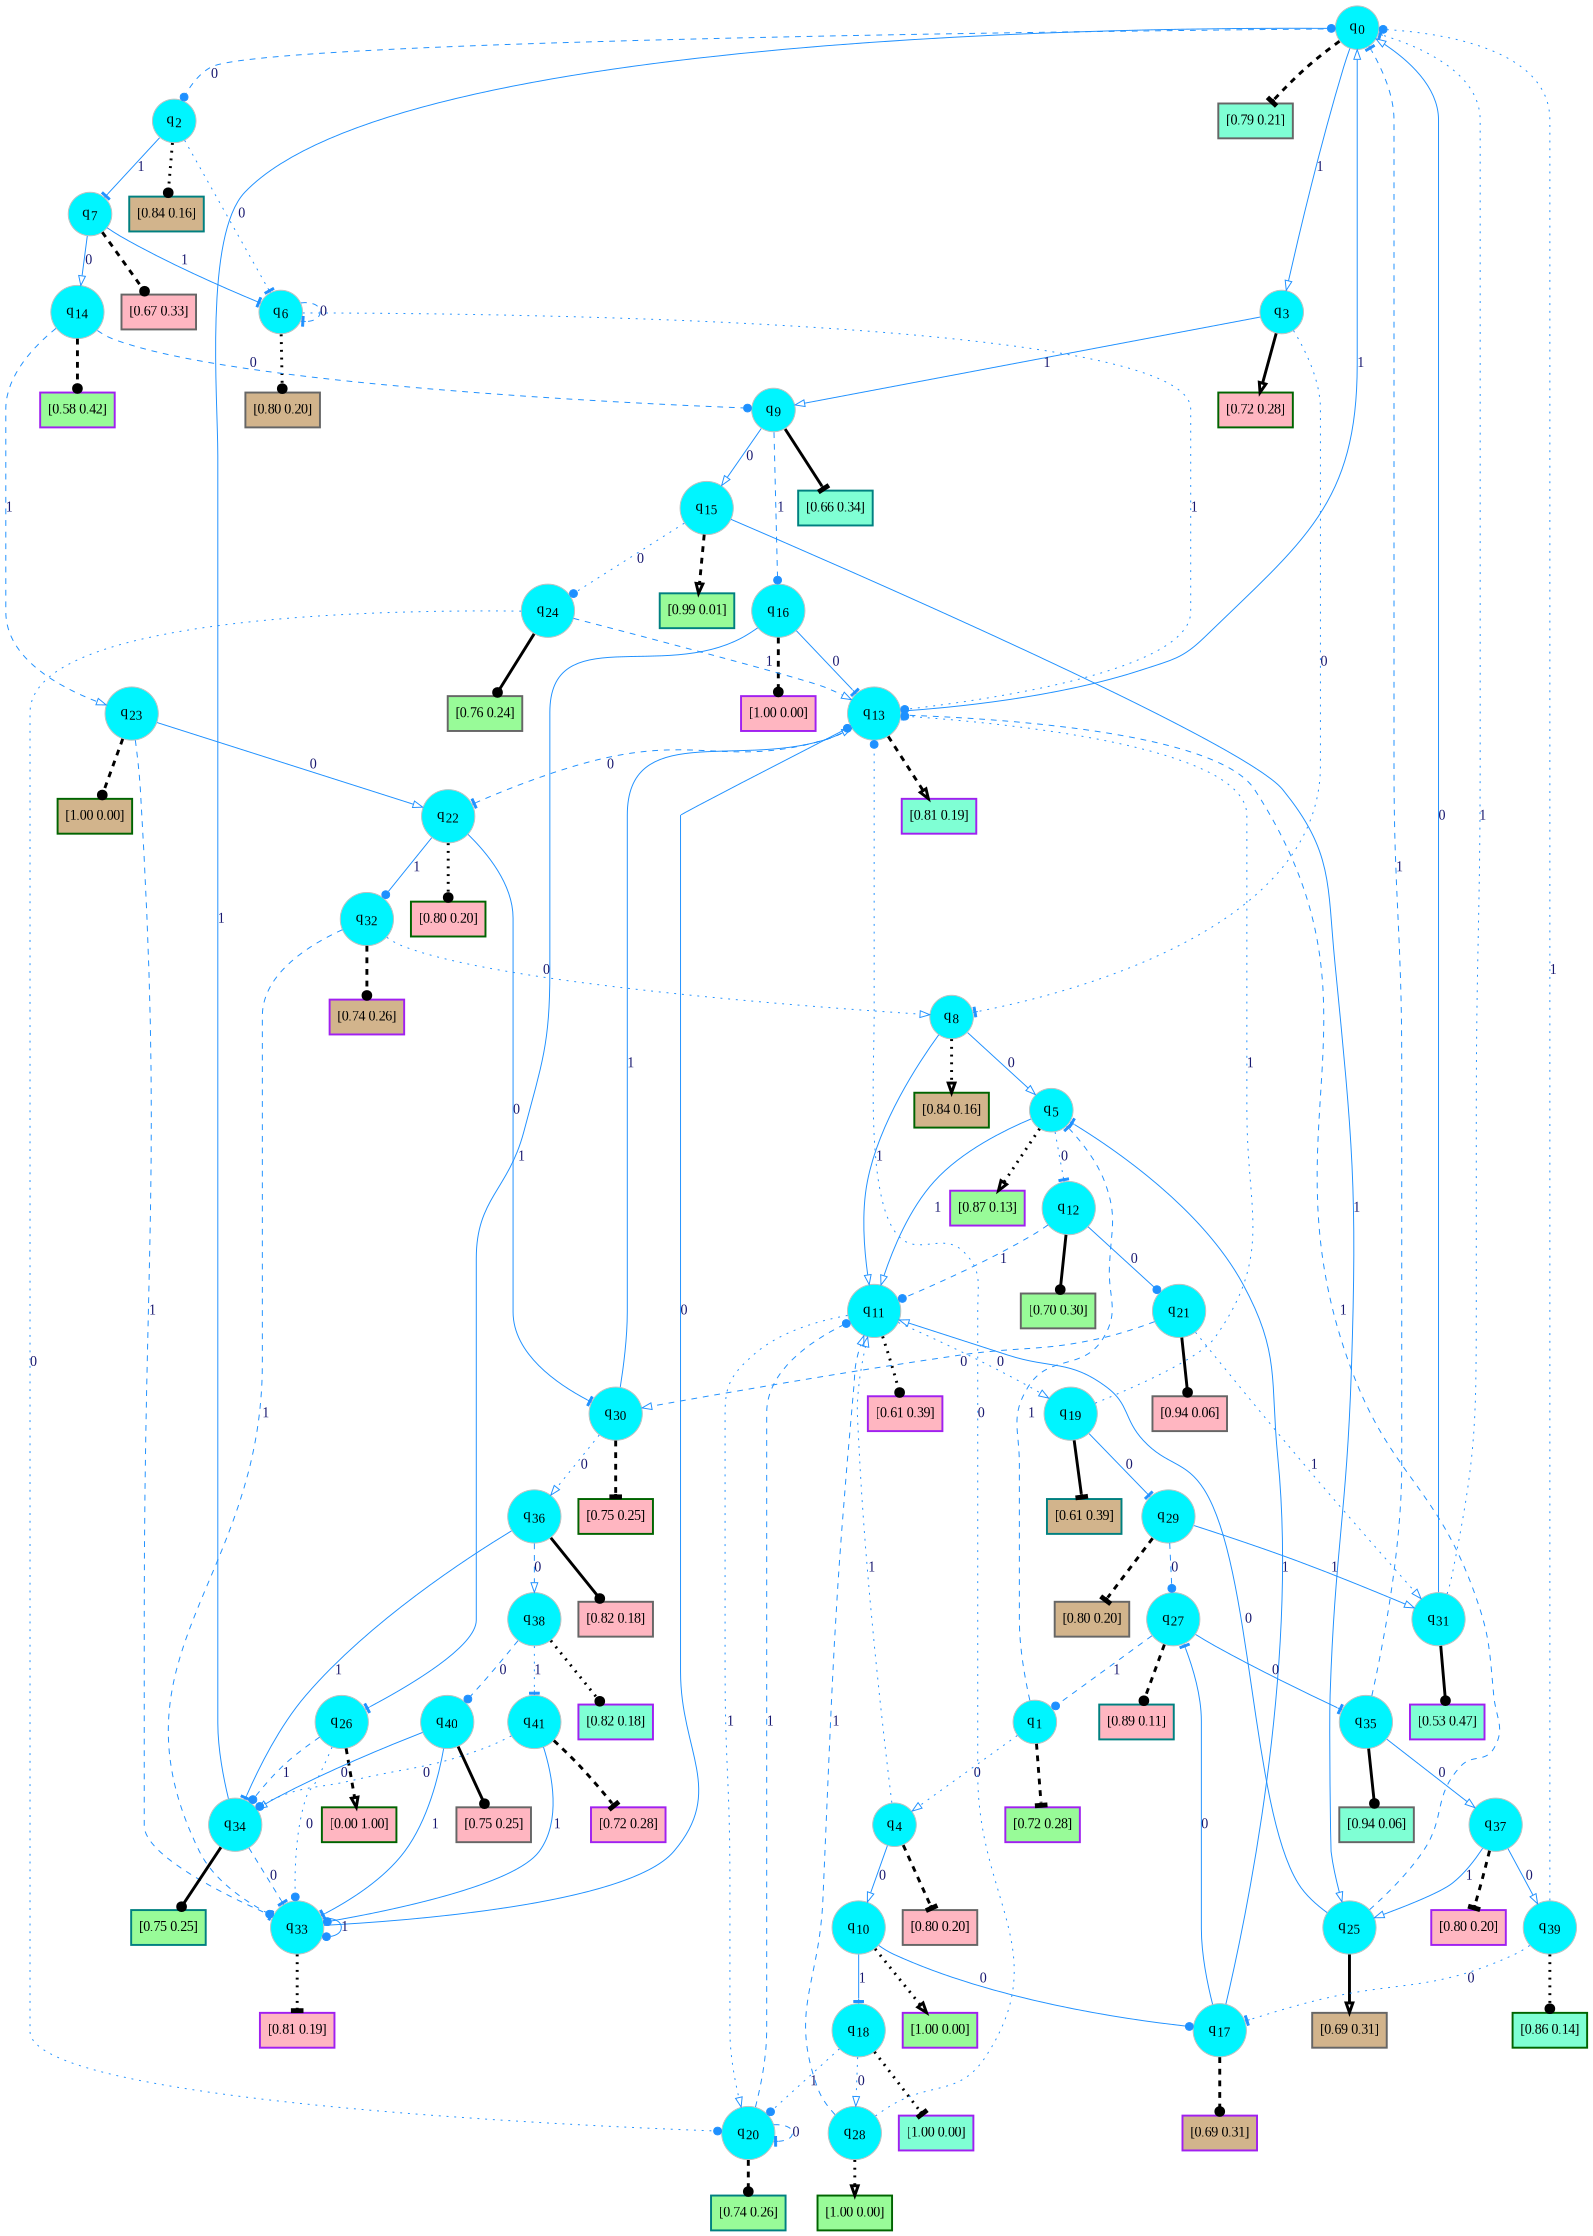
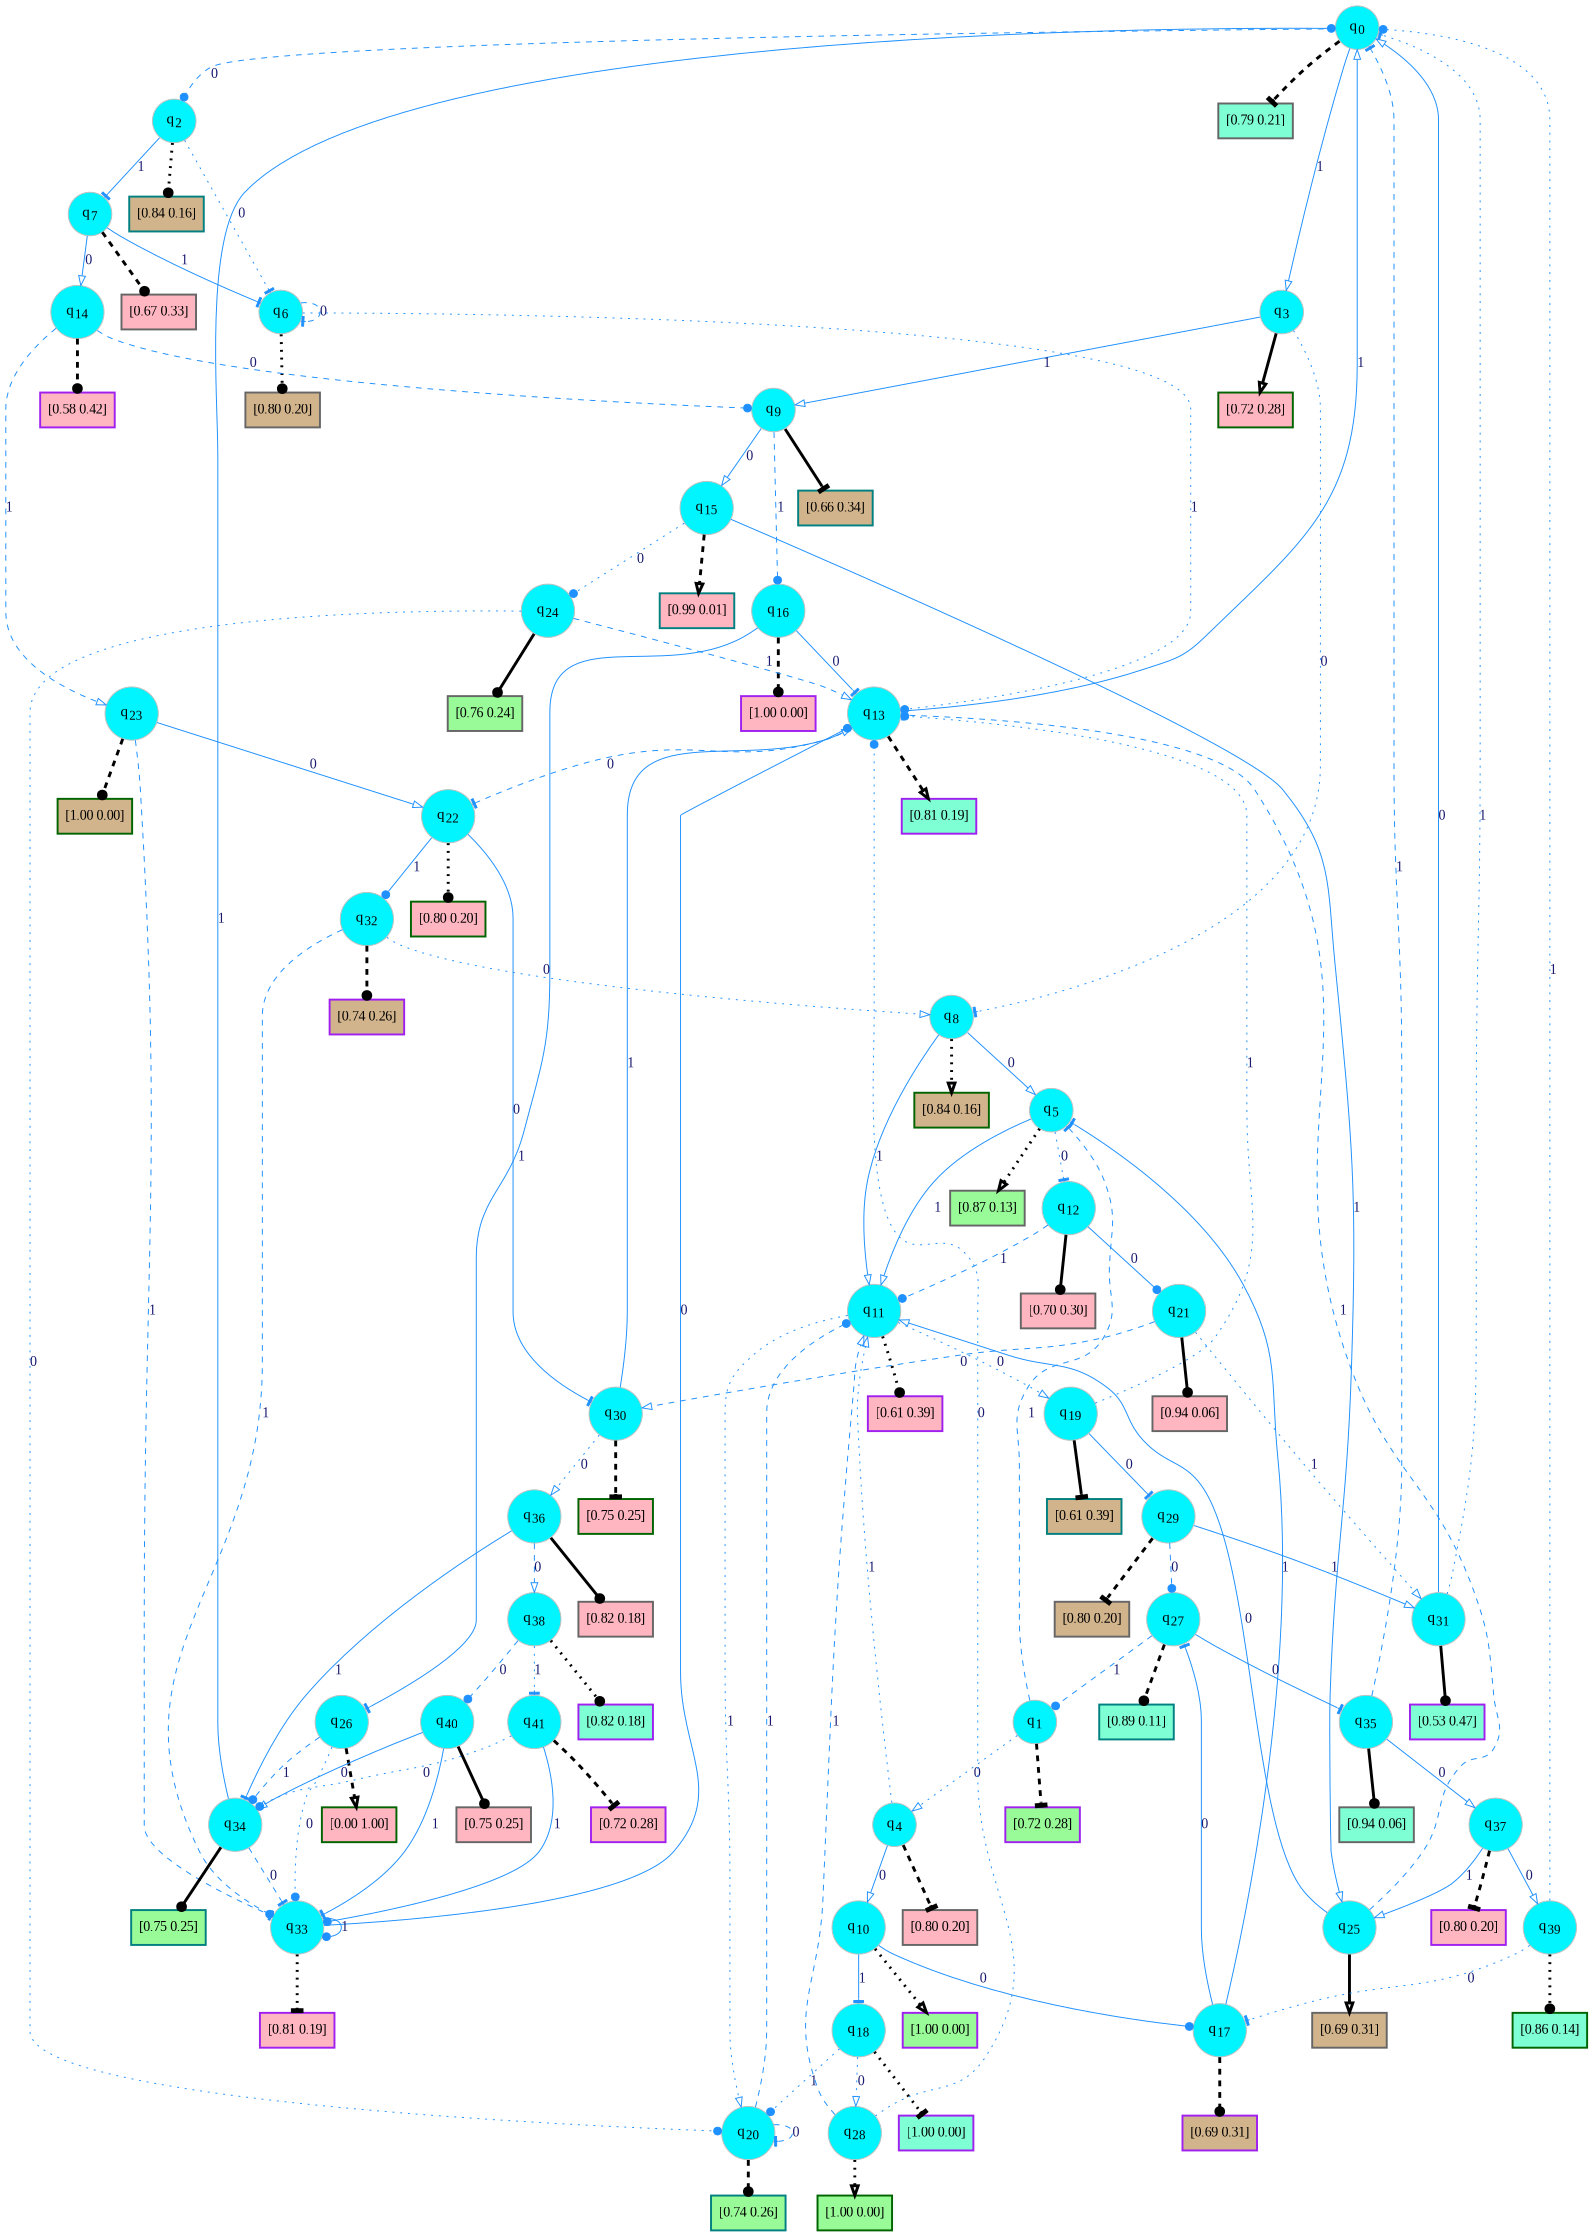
node "[0.58 0.42]": fillcolor palegreen -> lightpink
node "[0.66 0.34]": fillcolor aquamarine -> tan
node "[0.99 0.01]": fillcolor palegreen -> lightpink
node "[0.87 0.13]": color purple -> gray40
node "[0.70 0.30]": fillcolor palegreen -> lightpink
node "[0.89 0.11]": fillcolor lightpink -> aquamarine
